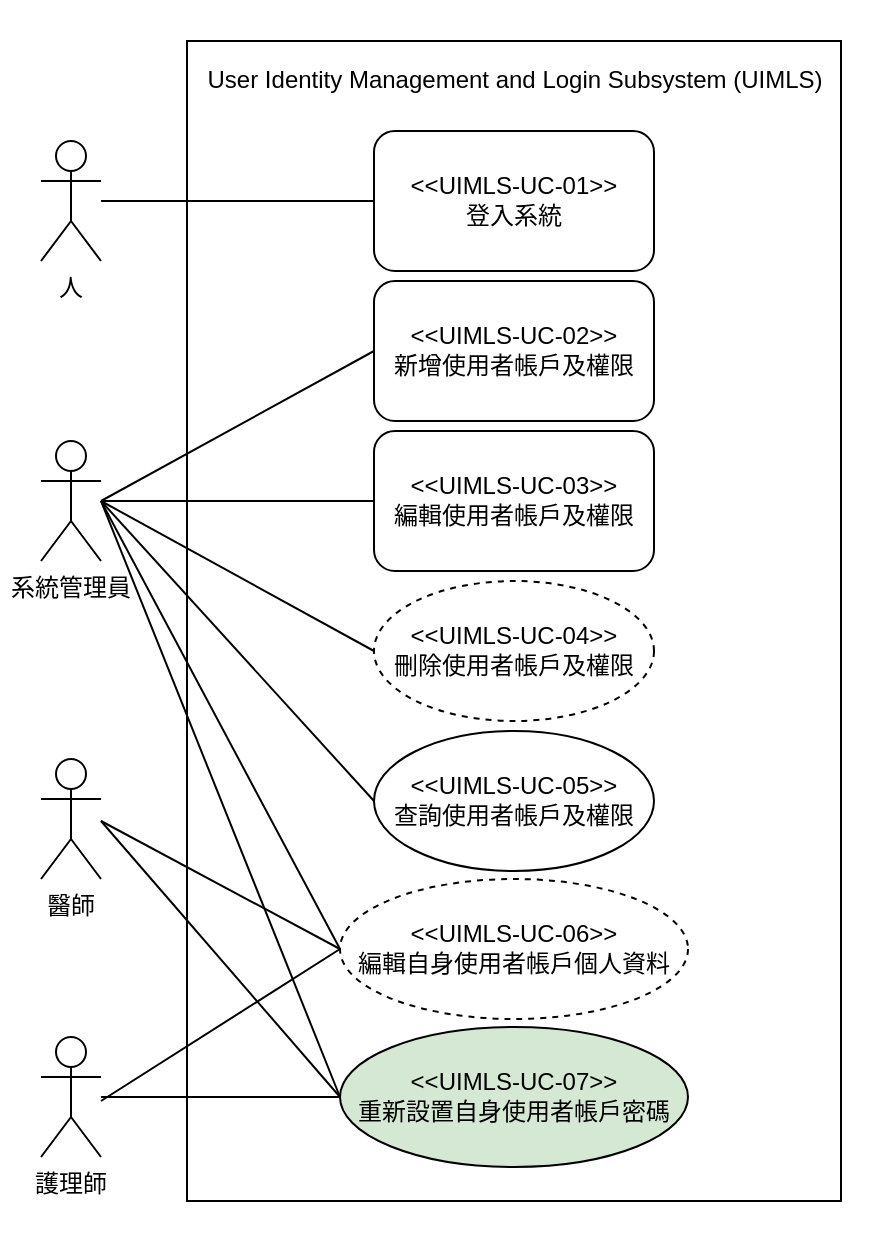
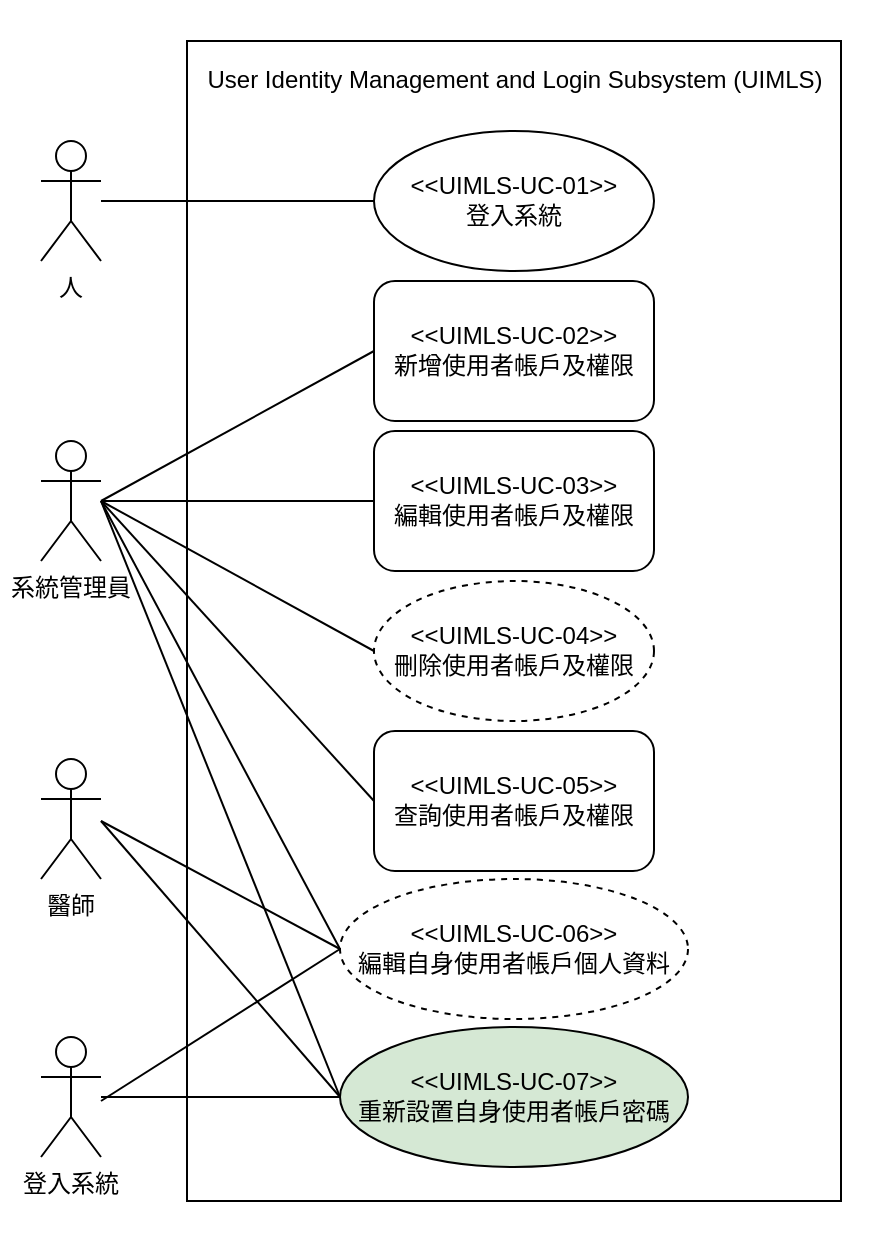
node "<<UIMLS-UC-01>> 登入系統": shape rounded rectangle -> ellipse
node "<<UIMLS-UC-05>> 查詢使用者帳戶及權限": shape ellipse -> rounded rectangle
node "護理師": label "護理師" -> "登入系統"
